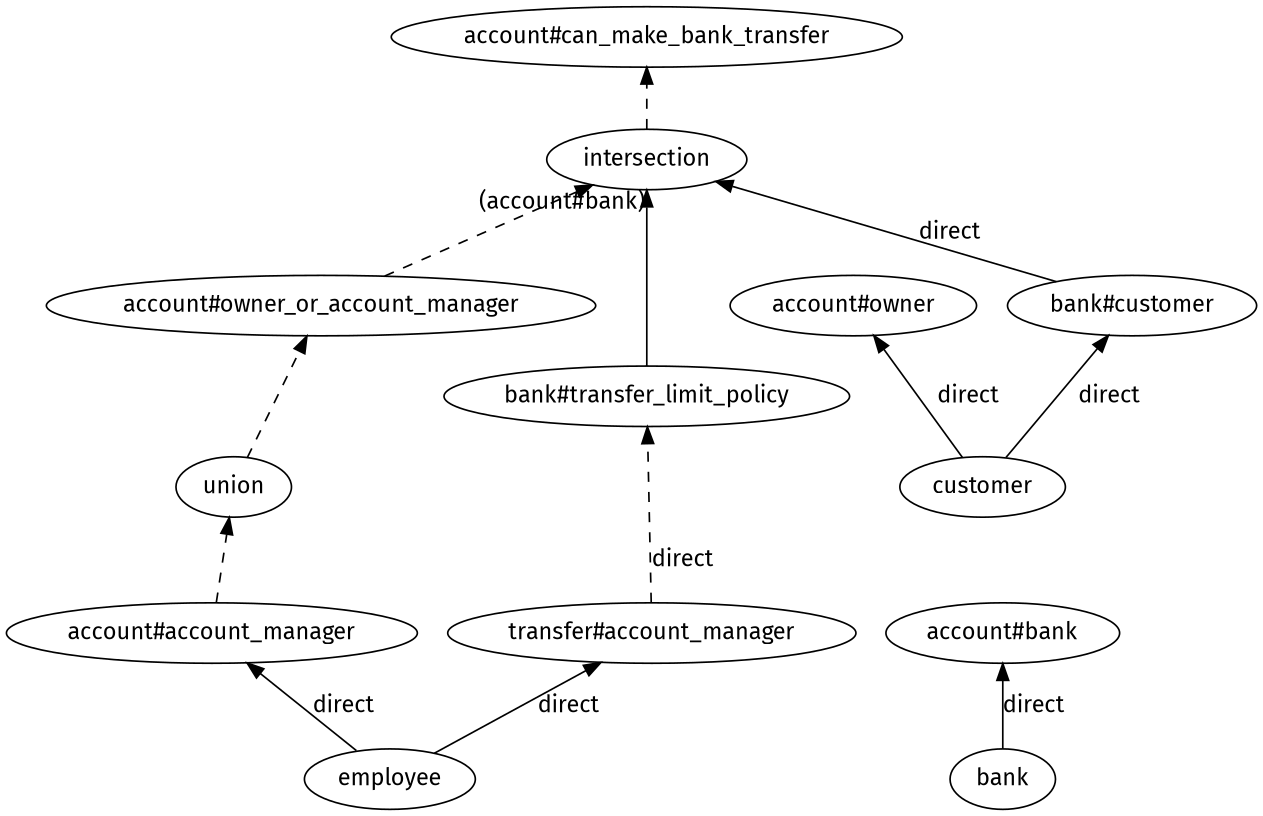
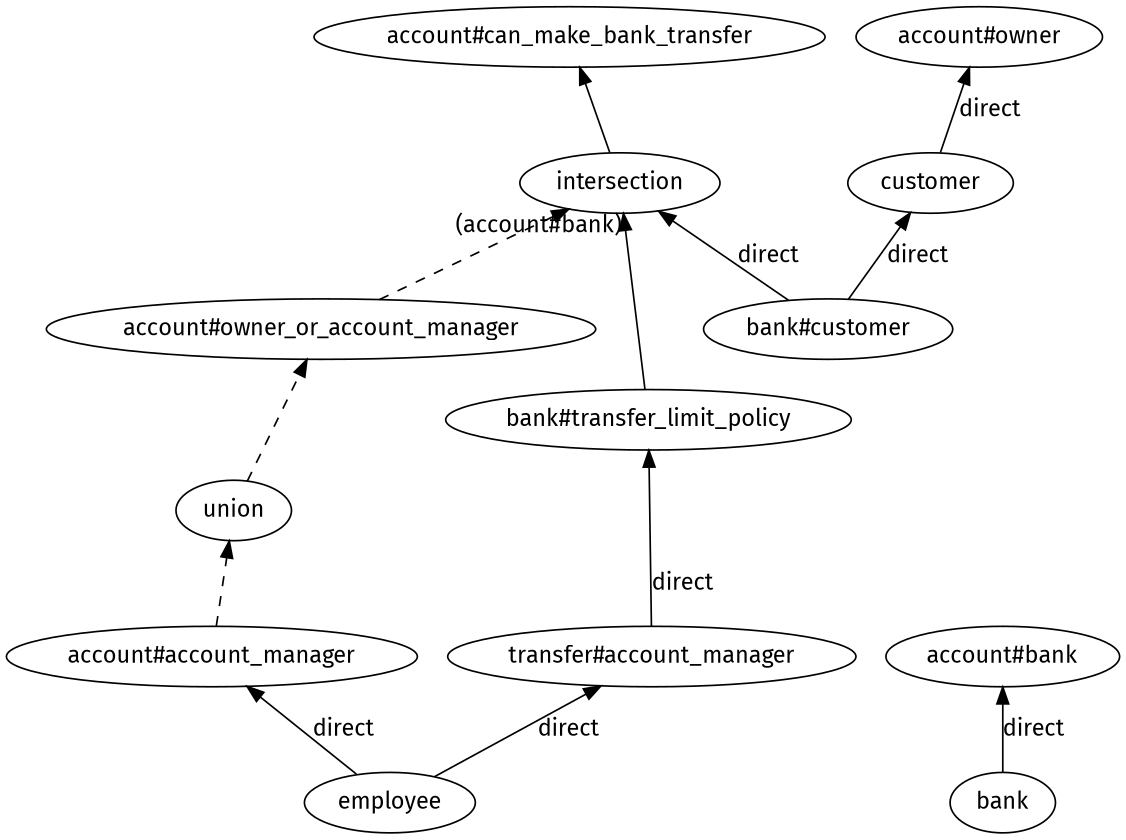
edge "intersection" -> "account#can_make_bank_transfer": style dashed -> solid
edge "customer" -> "bank#customer": reversed
edge "transfer#account_manager" -> "bank#transfer_limit_policy": style dashed -> solid
